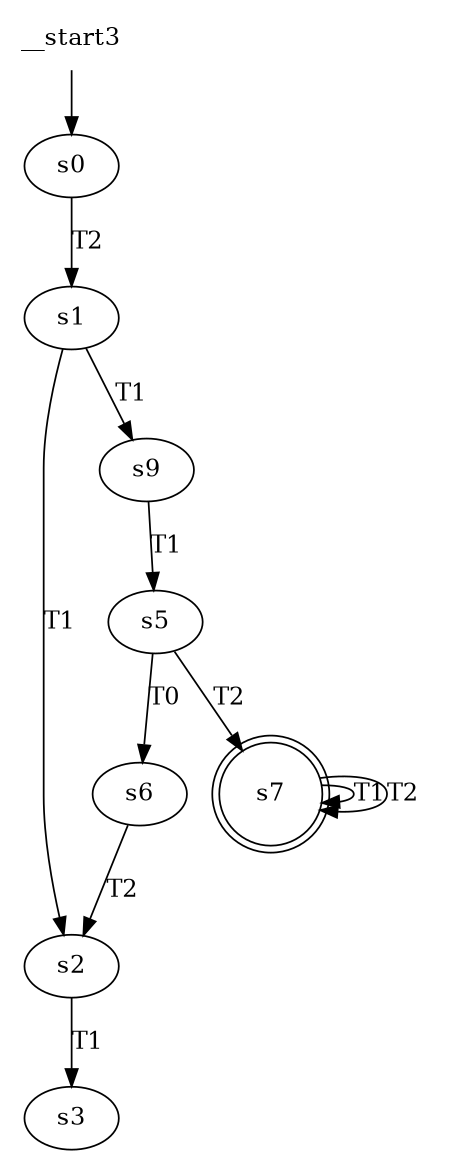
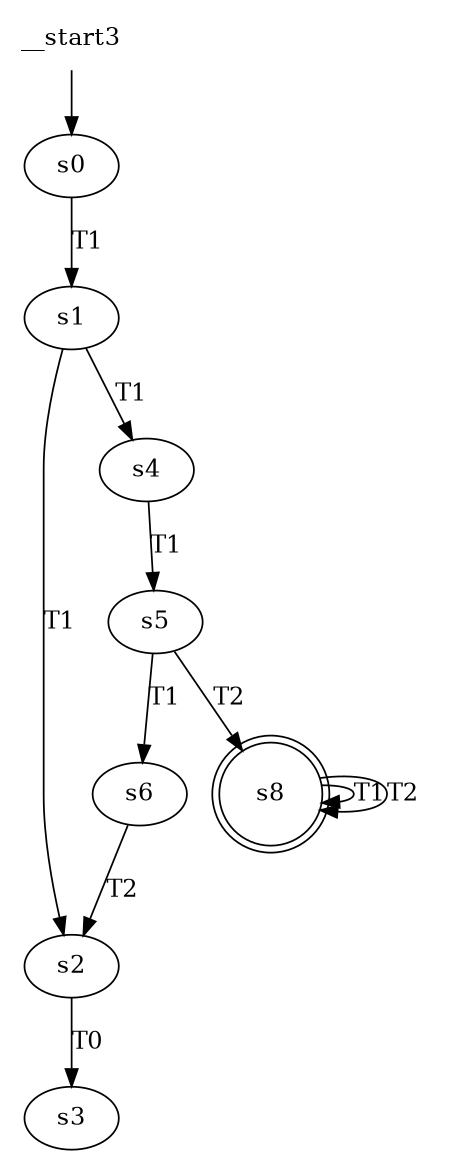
edge "s0" -> "s1": label "T2" -> "T1"
node "s9": label "s9" -> "s4"
edge "s5" -> "s6": label "T0" -> "T1"
node "s7": label "s7" -> "s8"
edge "s2" -> "s3": label "T1" -> "T0"
